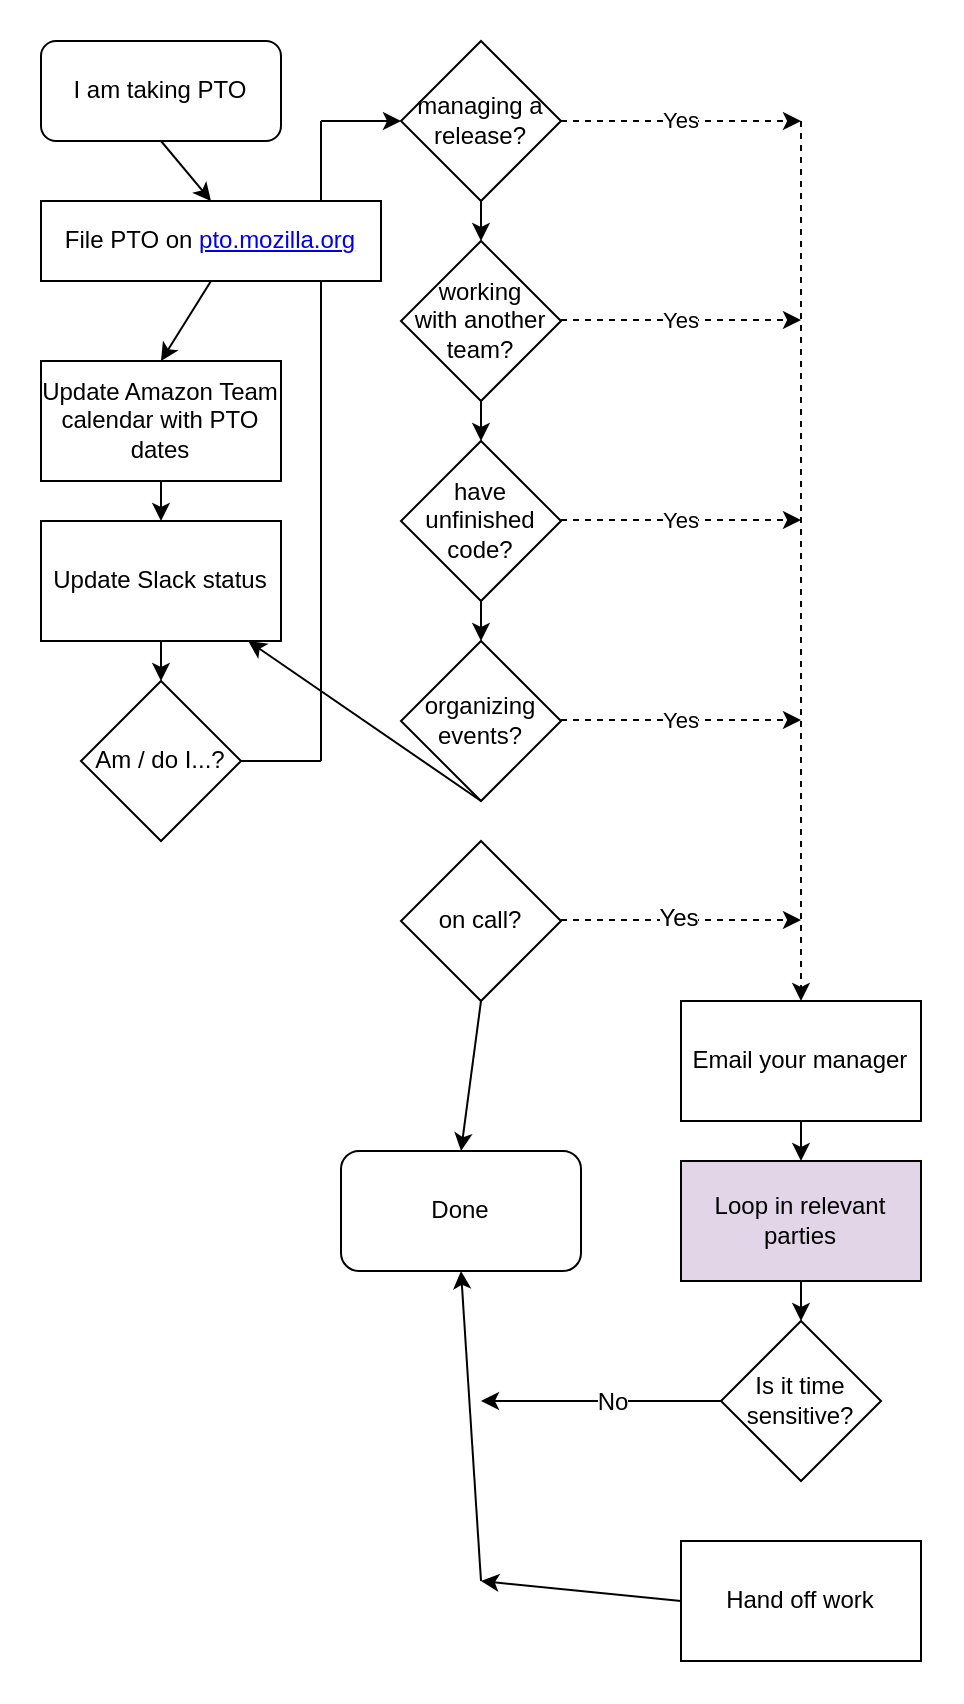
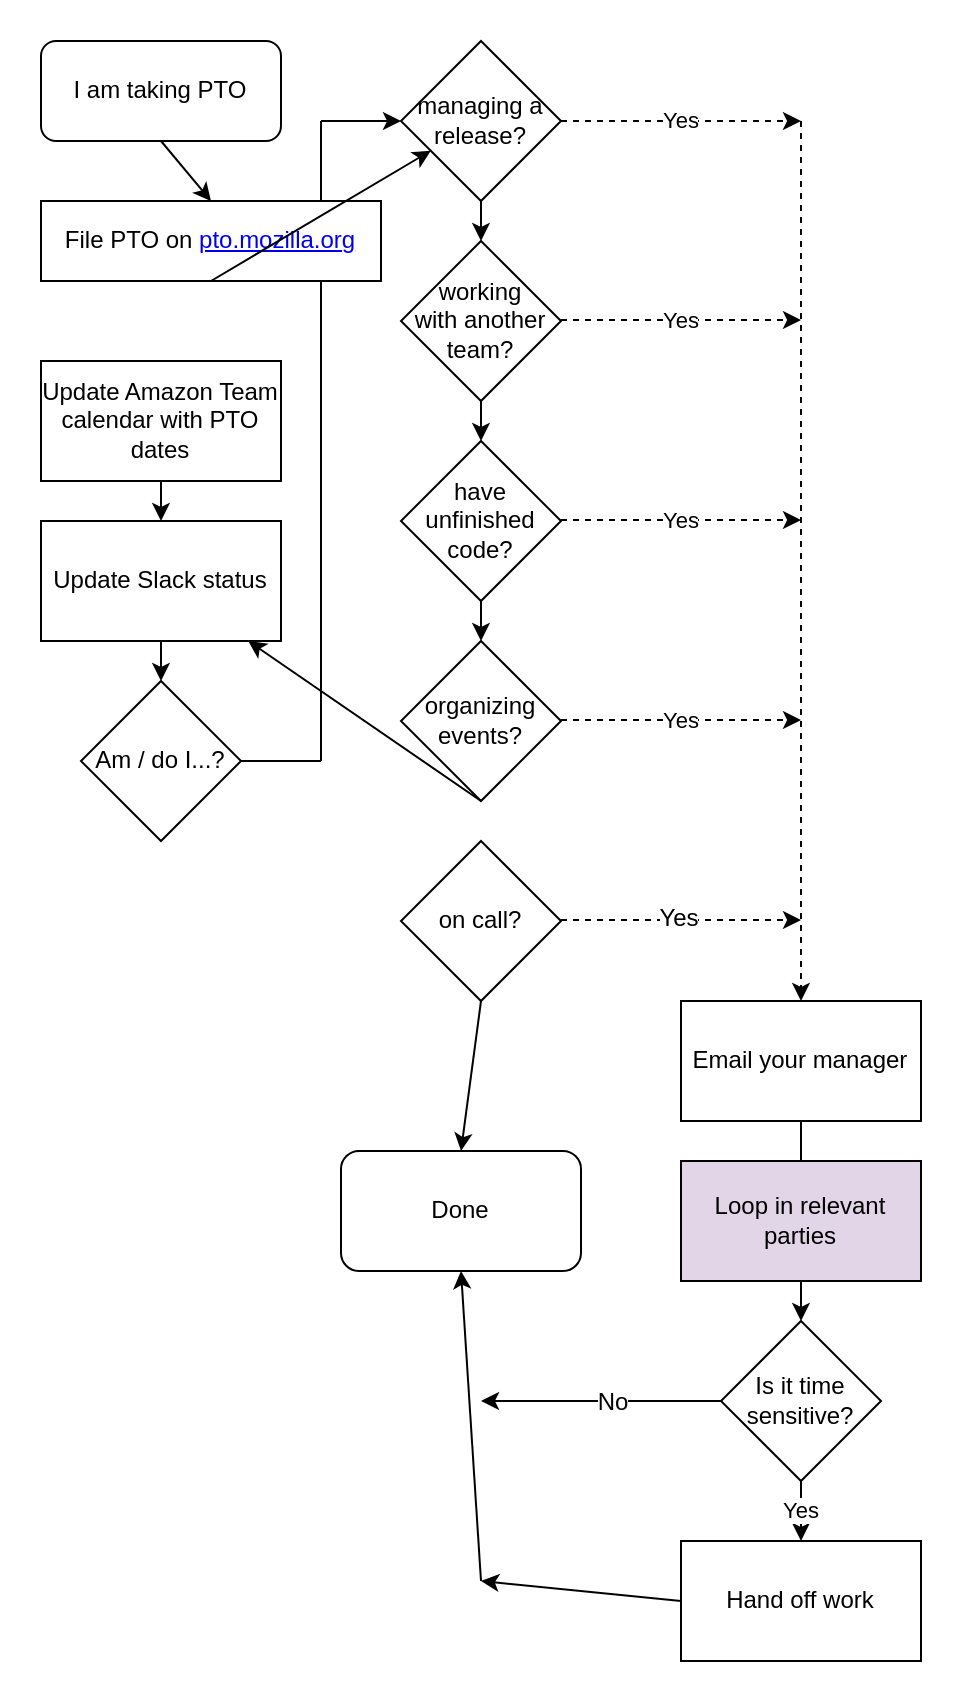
edge "File PTO on pto.mozilla.org" -> "Update Amazon Team calendar with PTO dates": now "File PTO on pto.mozilla.org" -> "managing a release?"
edge "Email your manager" -> "Loop in relevant parties": arrowhead classic -> none
edge "Is it time sensitive?" -> "Hand off work": added, label "Yes"
